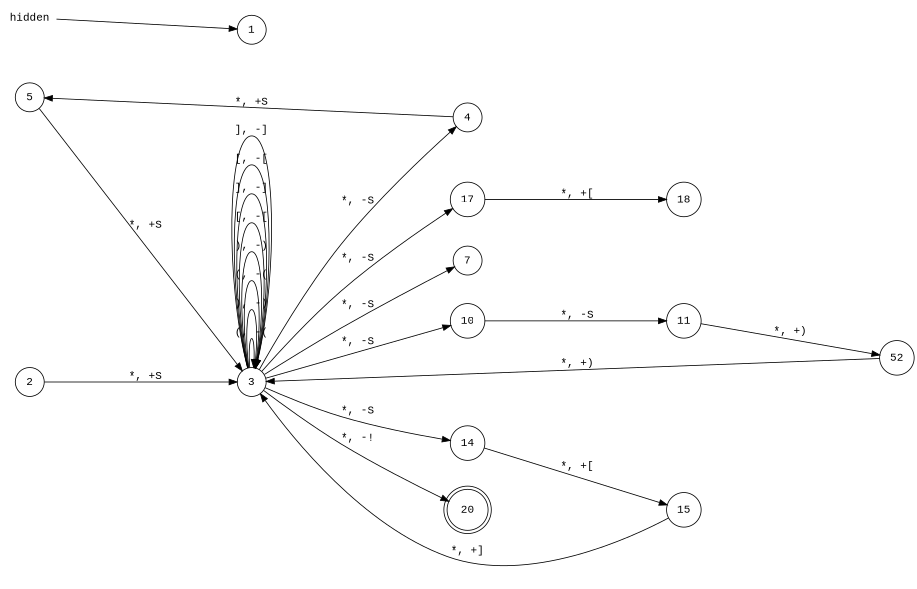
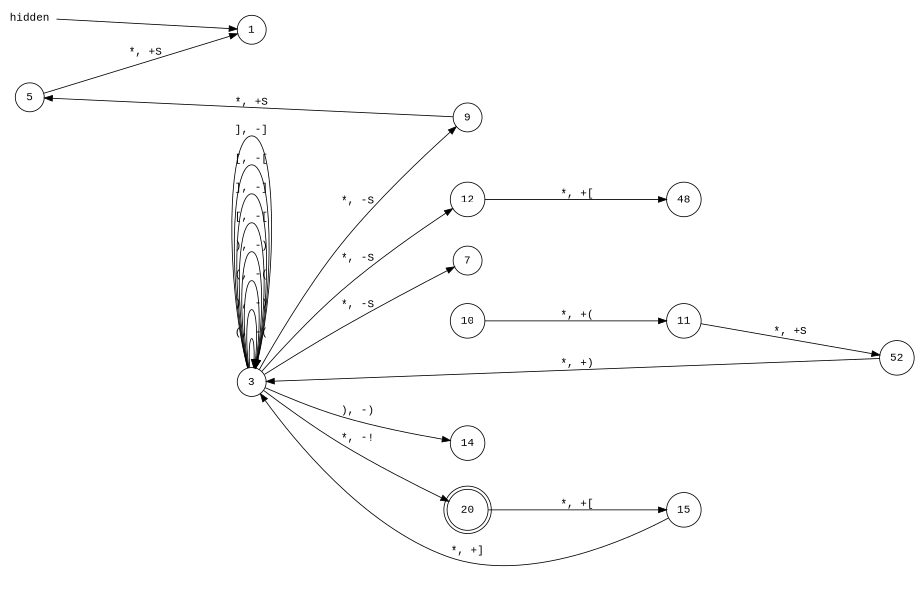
node "4": label "4" -> "9"
node "17": label "17" -> "12"
node "18": label "18" -> "48"
edge "5" -> "3": now "5" -> "1"
edge "10" -> "11": label "*, -S" -> "*, +("
edge "11" -> "52": label "*, +)" -> "*, +S"
edge "3" -> "10": removed, label "*, -S"
node "2": removed
edge "3" -> "14": label "*, -S" -> "), -)"
edge "14" -> "15": now "20" -> "15"
